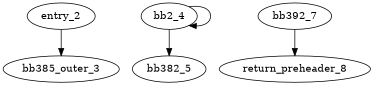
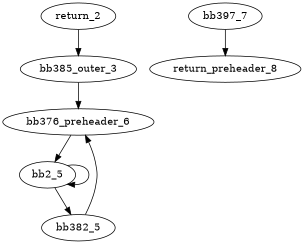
node "entry_2": label "entry_2" -> "return_2"
node "bb2_4": label "bb2_4" -> "bb2_5"
node "bb392_7": label "bb392_7" -> "bb397_7"
node "bb376_preheader_6": added
